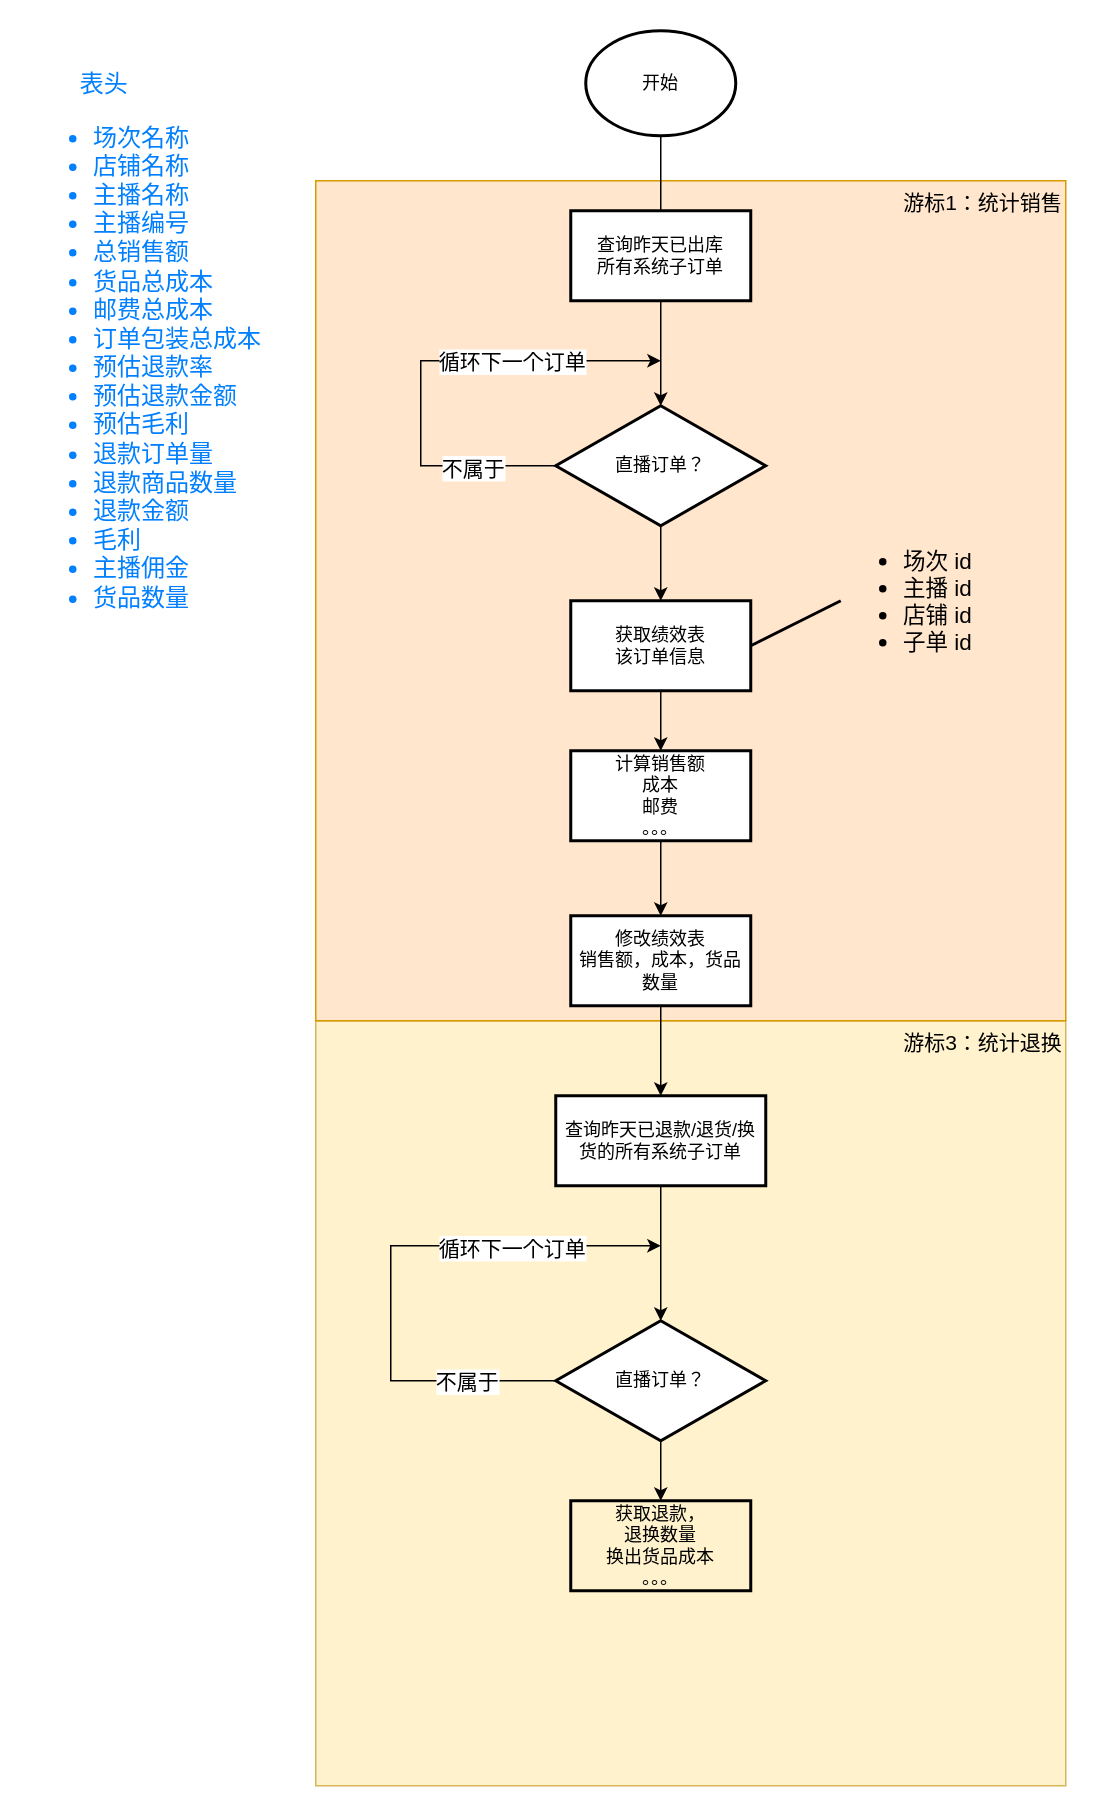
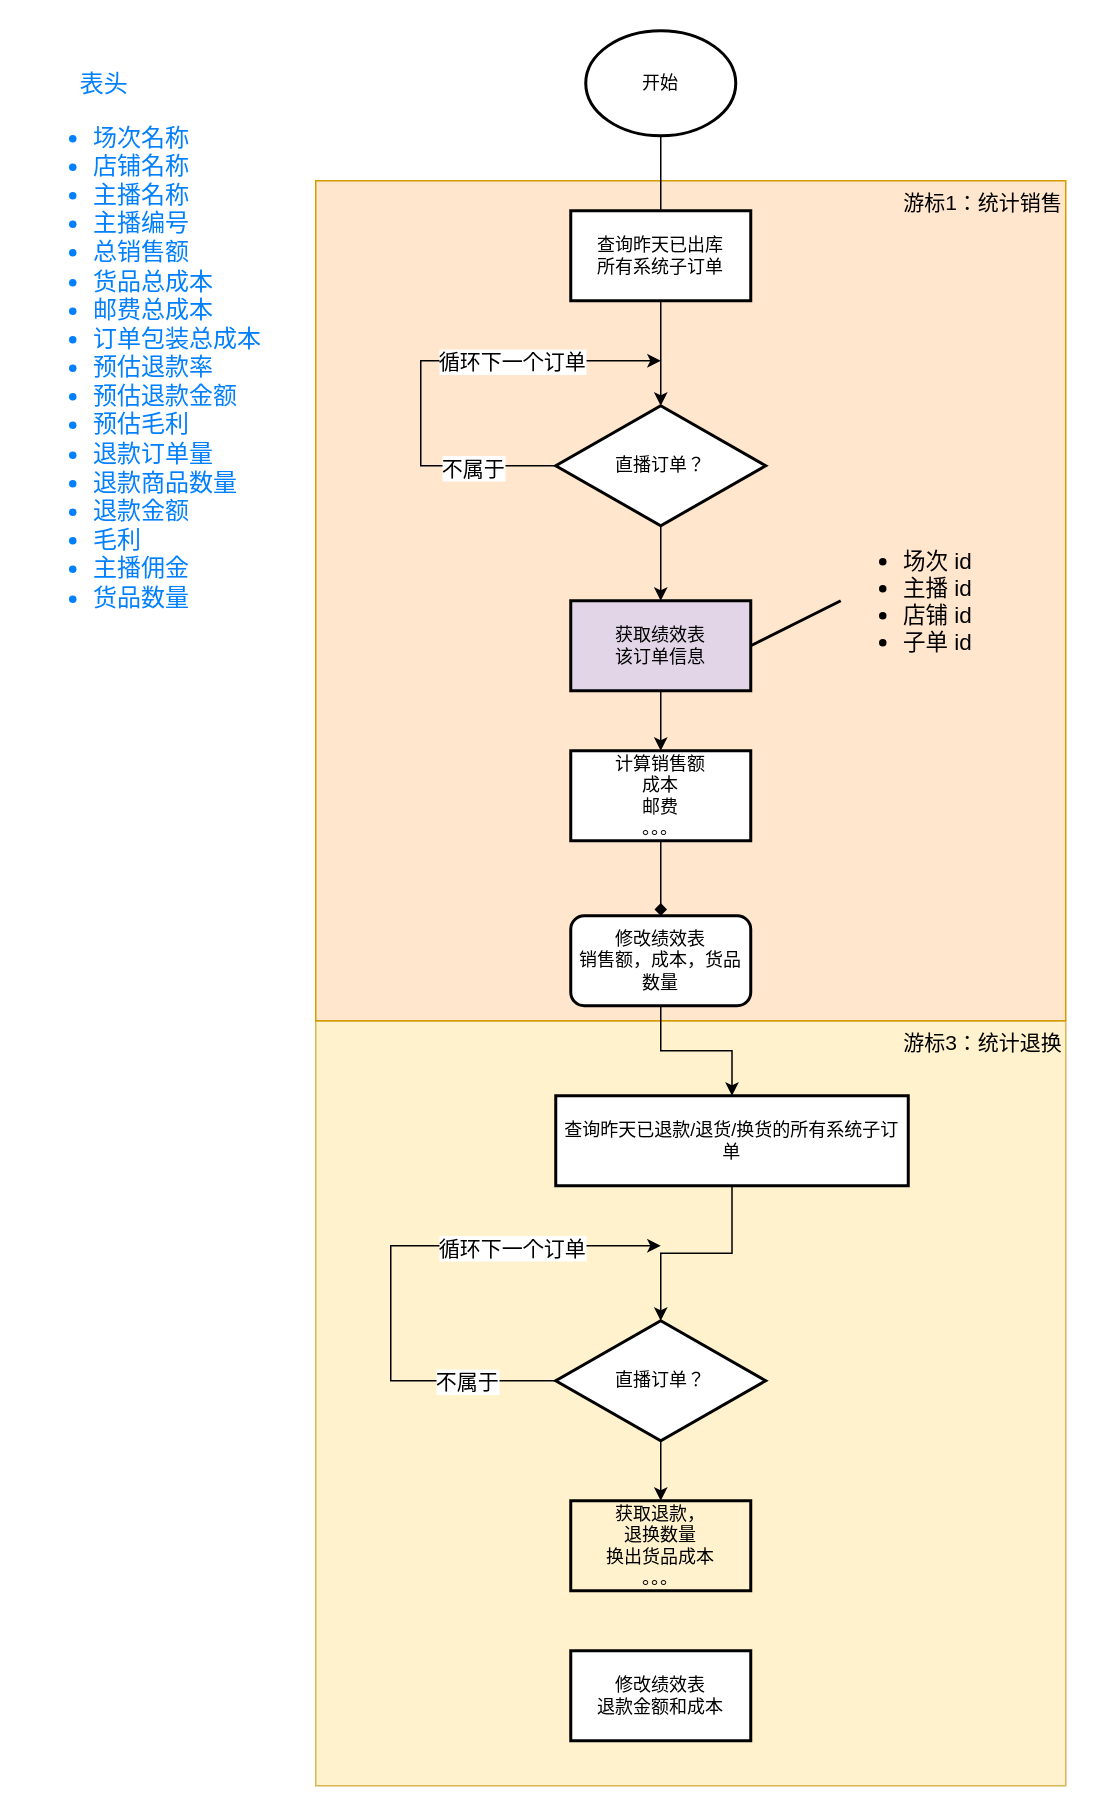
node "获取绩效表 该订单信息": fillcolor #ffffff -> #e1d5e7
edge "计算销售额 成本 邮费 。。。" -> "修改绩效表 销售额，成本，货品数量": arrowhead classic -> diamond
node "修改绩效表 销售额，成本，货品数量": shape rectangle -> rounded rectangle
node "查询昨天已退款/退货/换货的所有系统子订单": size 210x90 -> 353x90
node "修改绩效表 退款金额和成本": added
